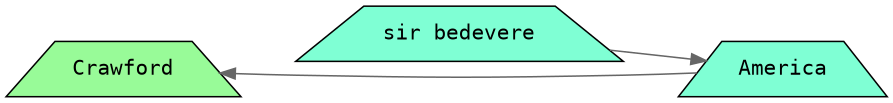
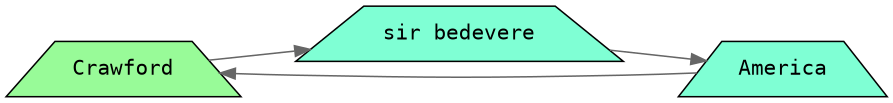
edge "Crawford" -> "sir bedevere": added
